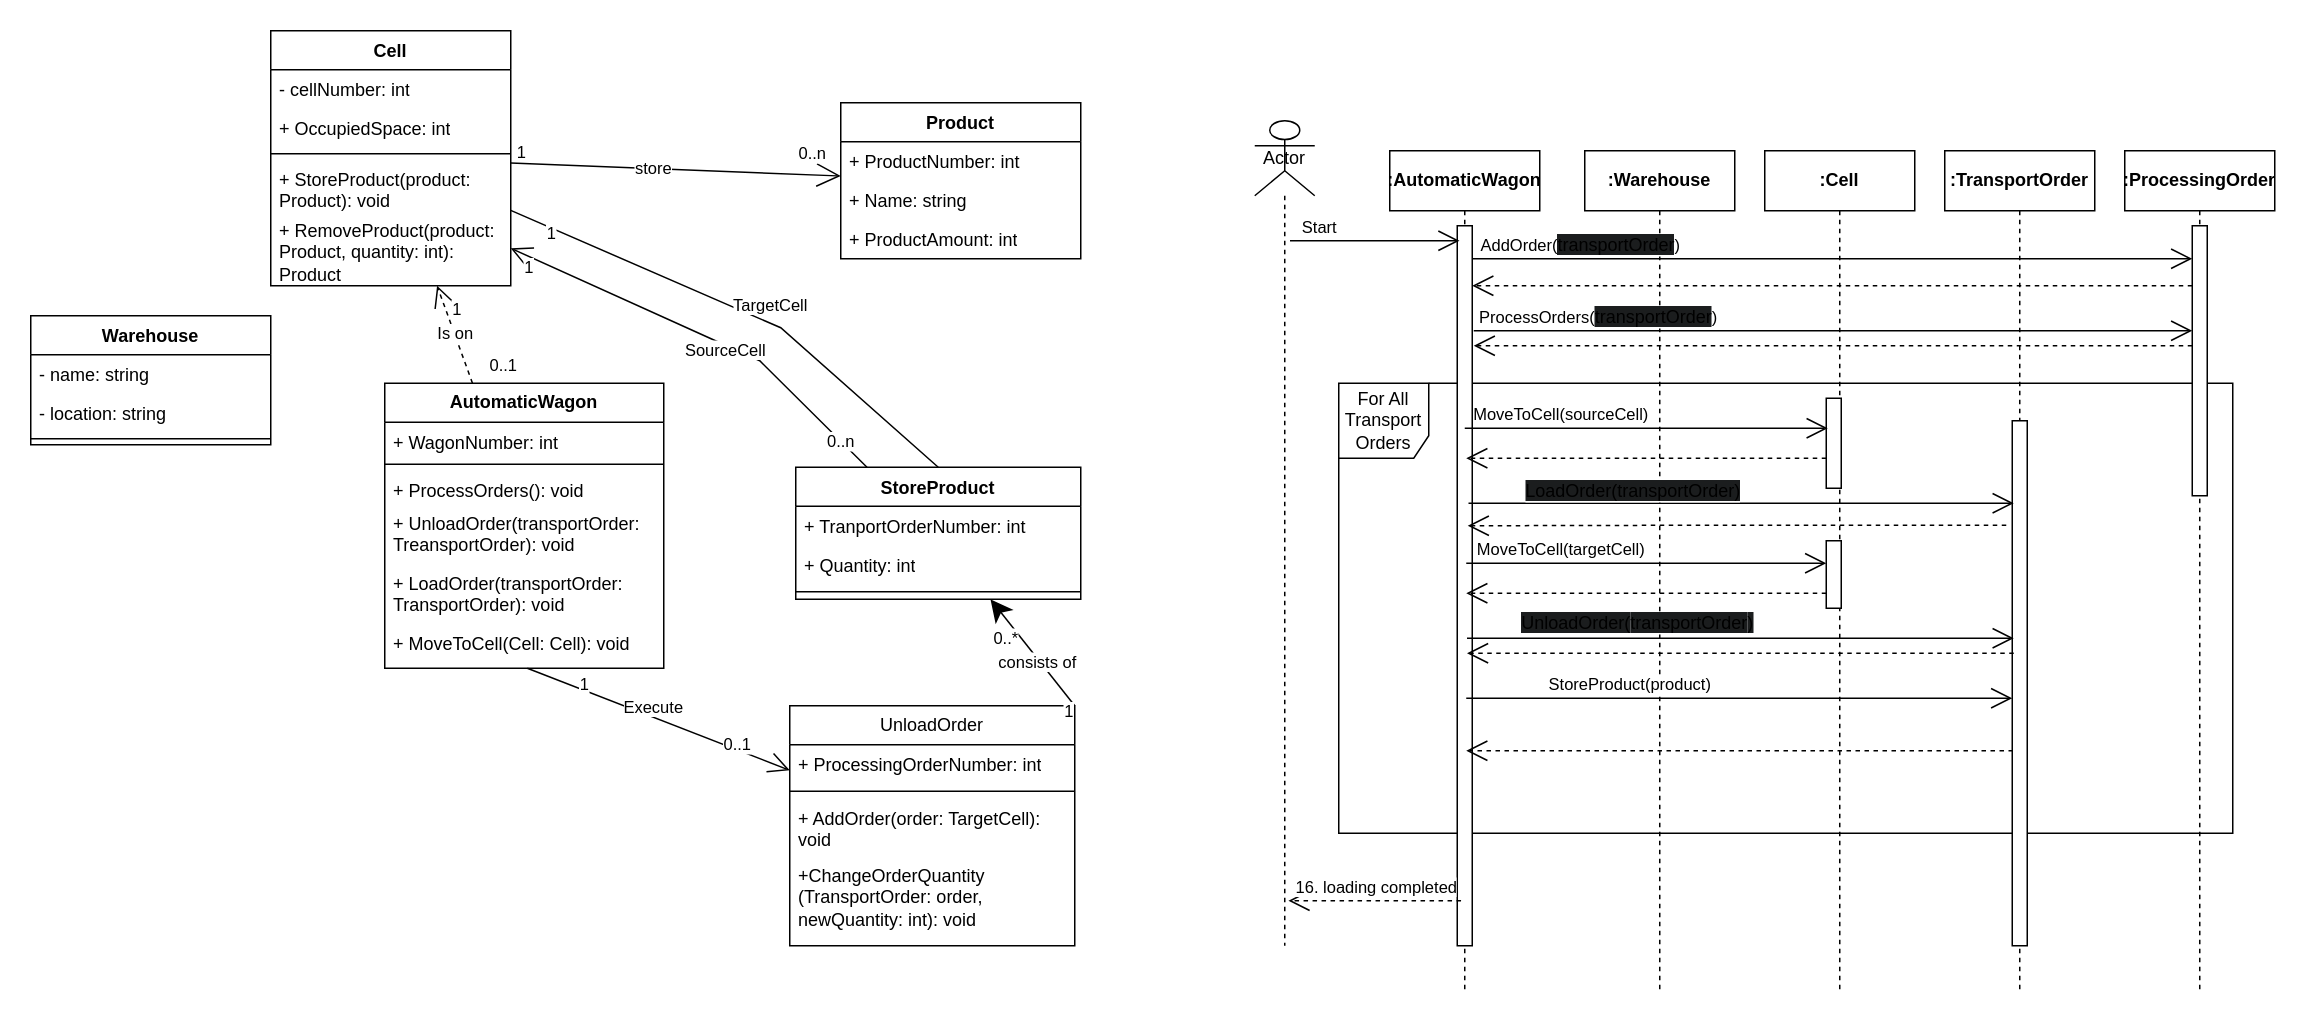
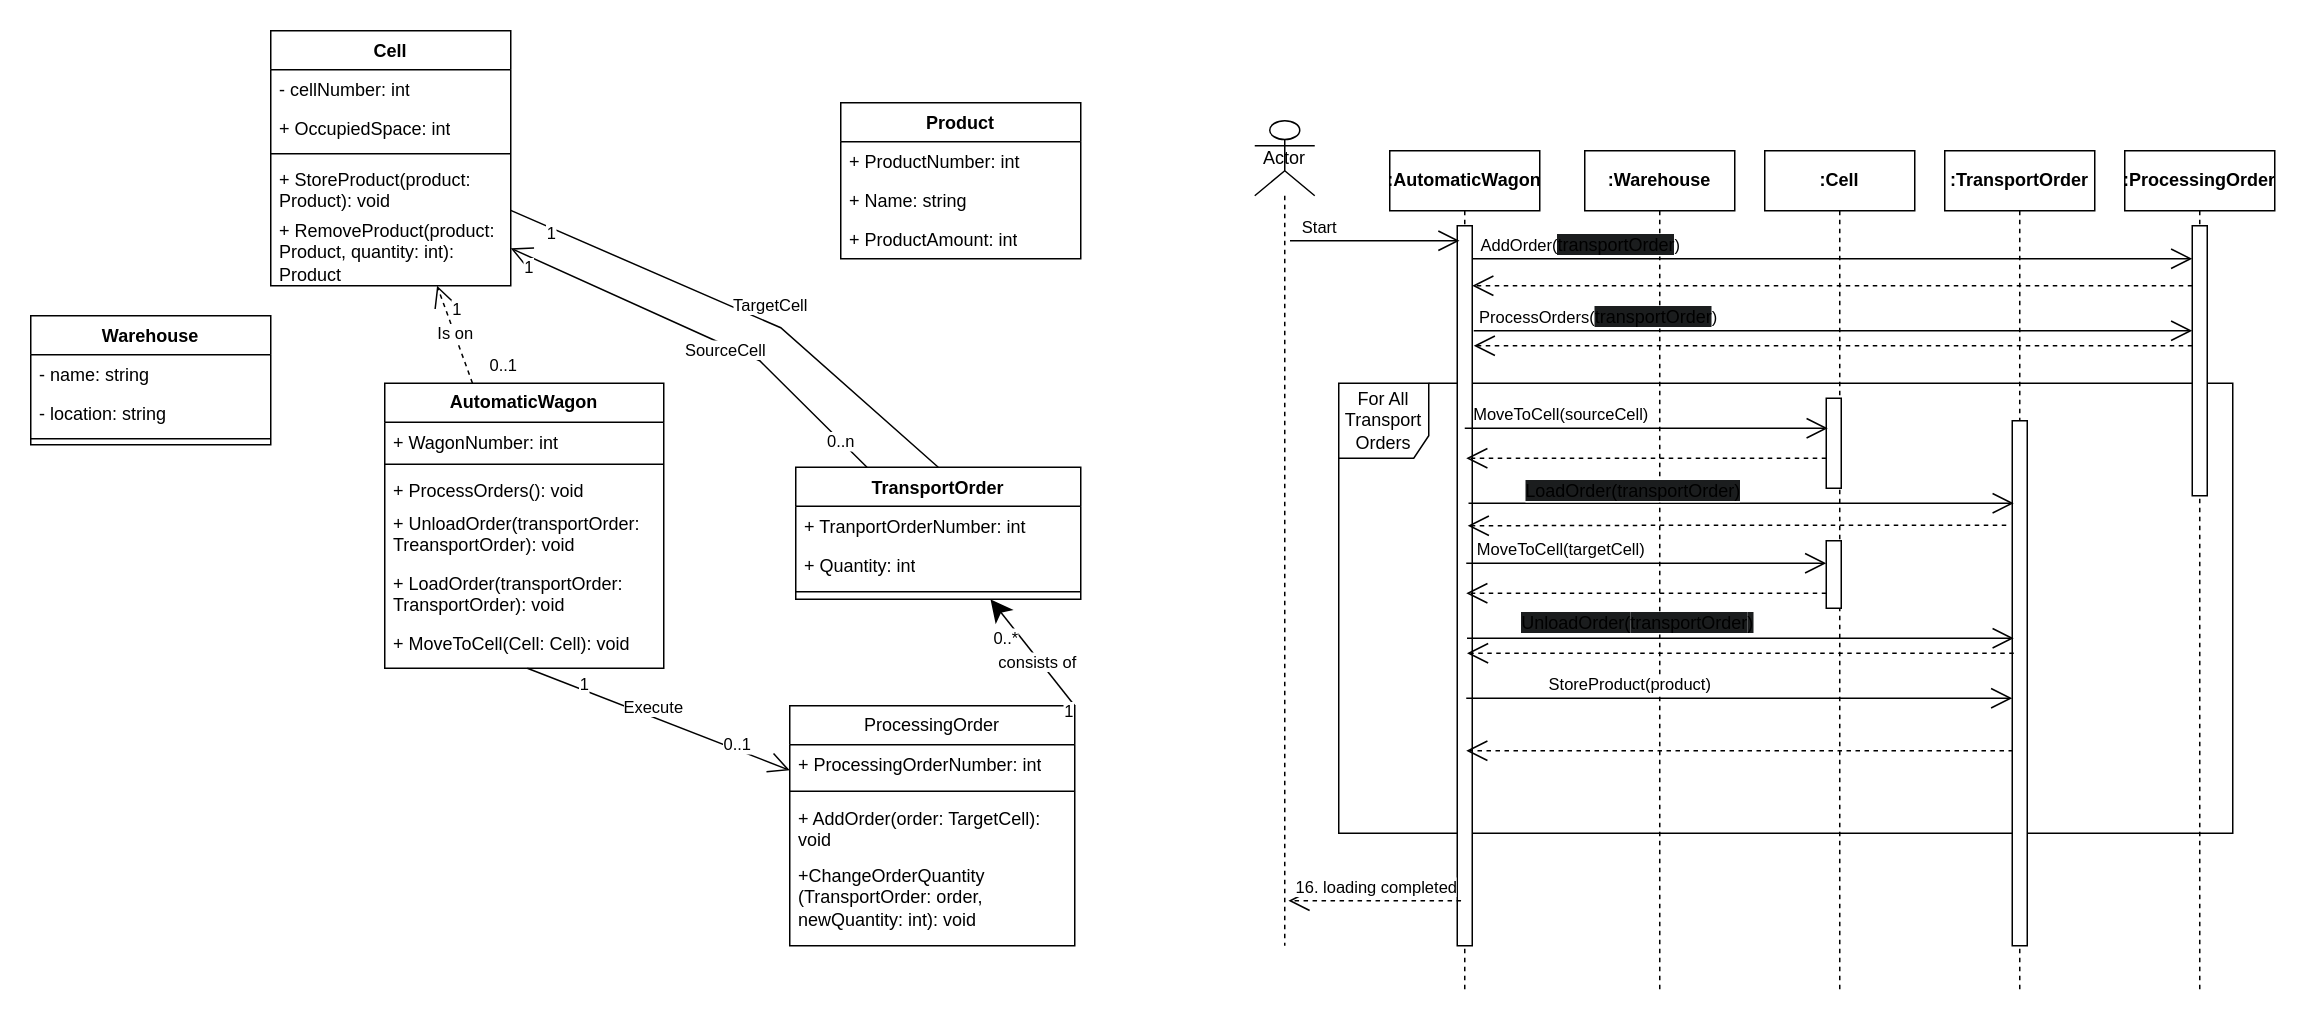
edge "Cell" -> "Product": removed, labels "1", "store", "0..n"
node "StoreProduct": label "StoreProduct" -> "TransportOrder"
node "UnloadOrder": label "UnloadOrder" -> "ProcessingOrder"
